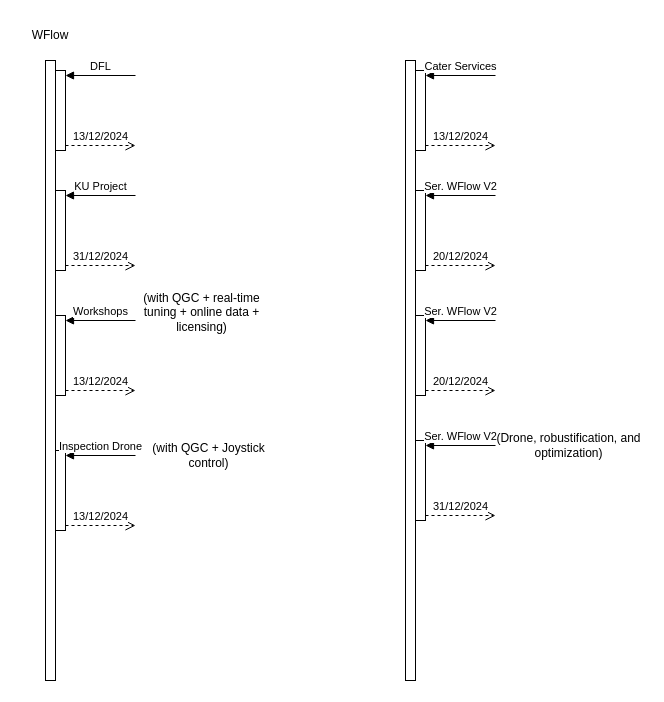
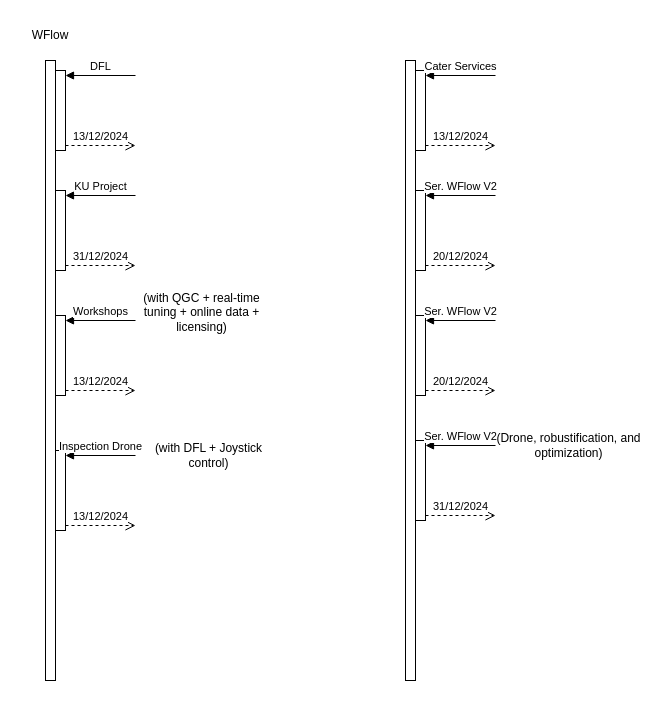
node "(with QGC + Joystick control)": label "(with QGC + Joystick control)" -> "(with DFL + Joystick control)"
